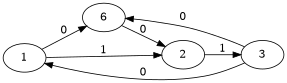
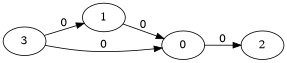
node "6": label "6" -> "0"
edge "2" -> "3": removed, label "1"
edge "1" -> "2": removed, label "1"
